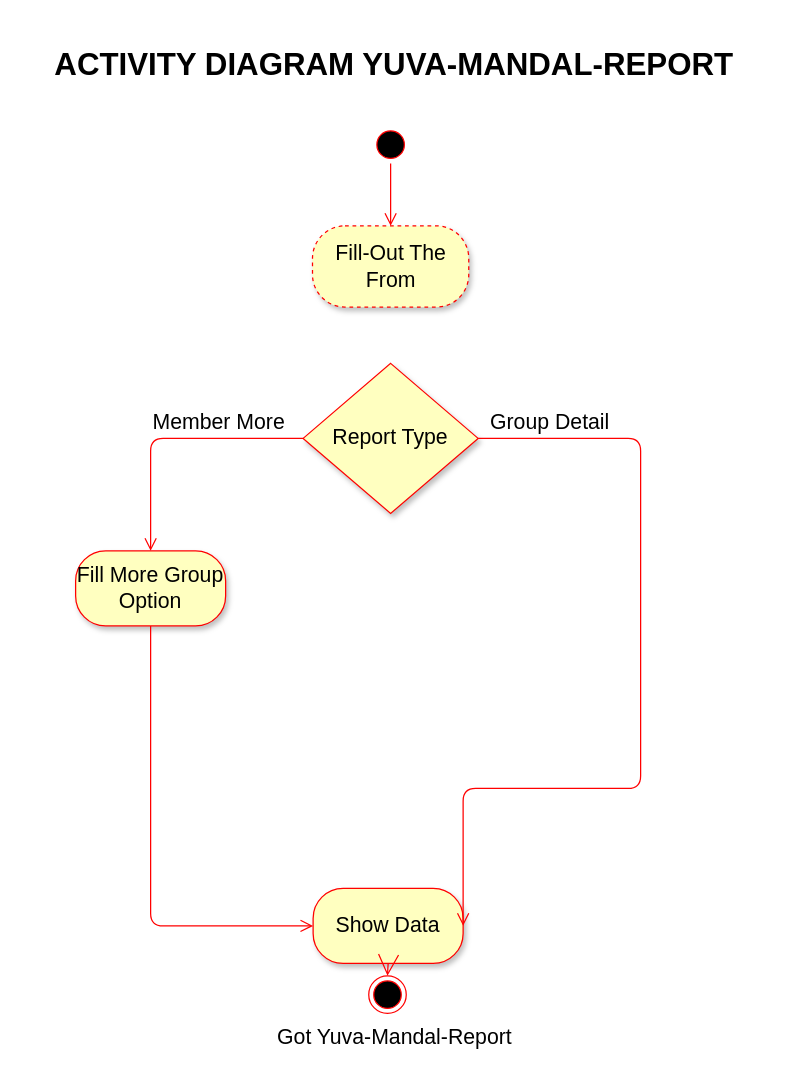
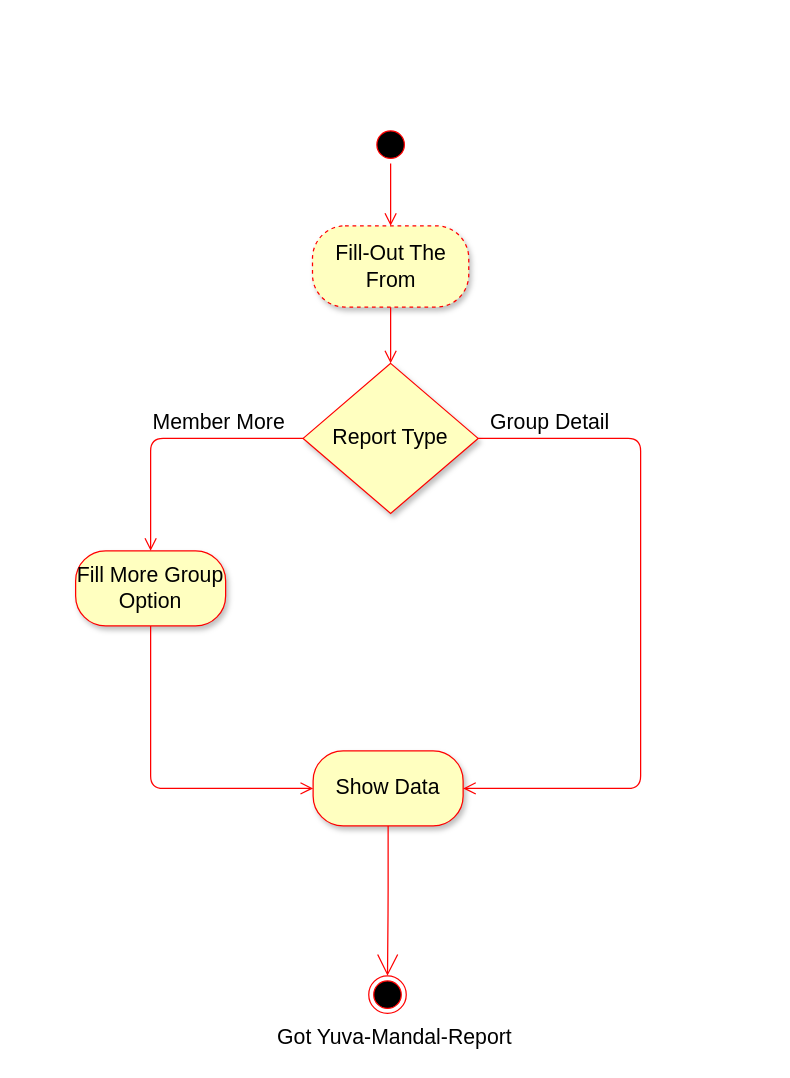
node "ACTIVITY DIAGRAM YUVA-MANDAL-REPORT": removed
edge "Fill-Out The From" -> "Report Type": added
node "Show Data": moved (388, 926) -> (388, 788)
